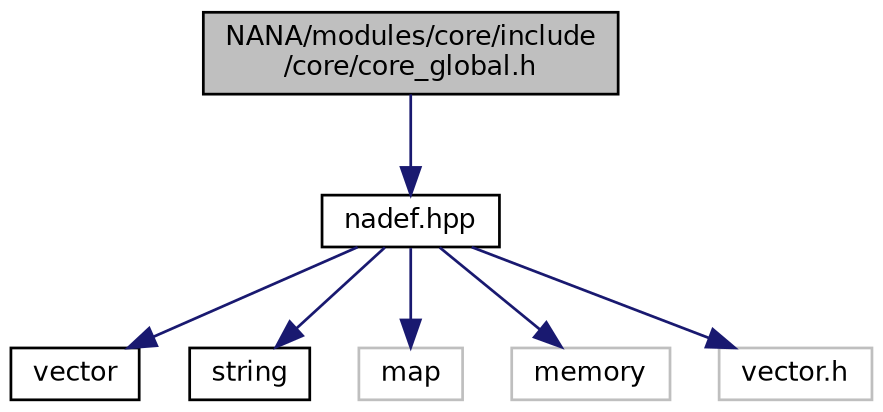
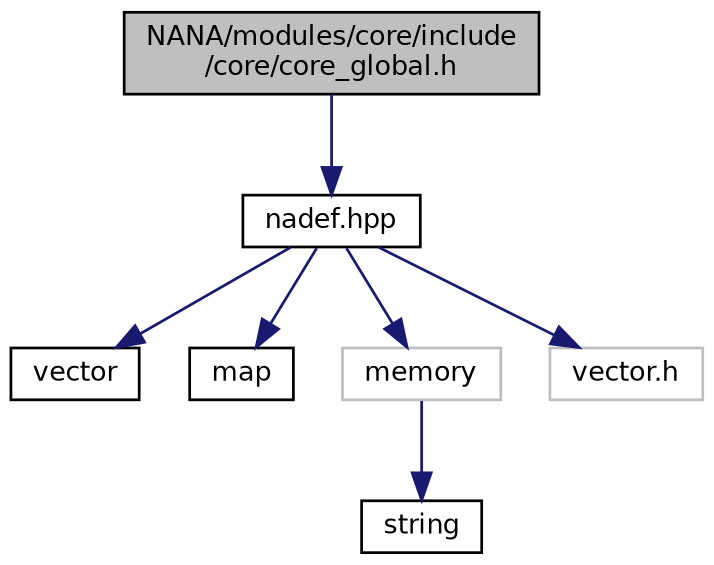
edge "nadef.hpp" -> "string": now "memory" -> "string"
node "map": color grey75 -> black
